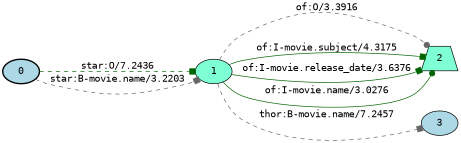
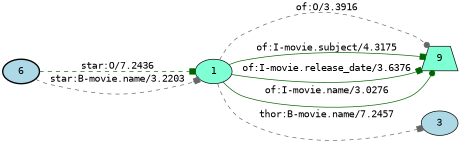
node "2": label "2" -> "9"
node "0": label "0" -> "6"
